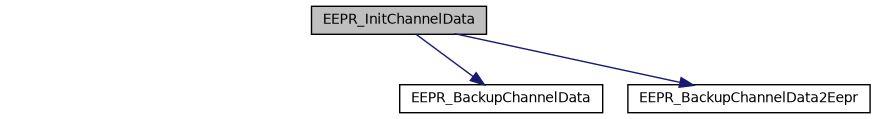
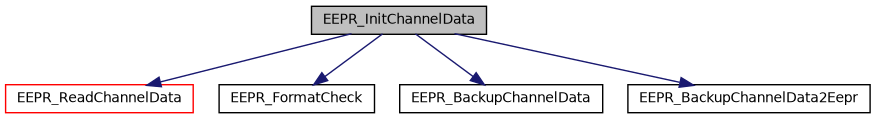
node "EEPR_ReadChannelData": added
node "EEPR_FormatCheck": added
